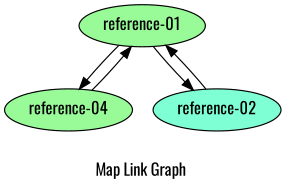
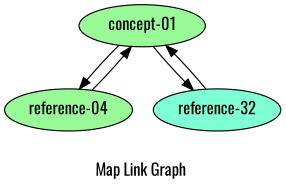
node "reference-01": label "reference-01" -> "concept-01"
node "reference-02": label "reference-02" -> "reference-32"
